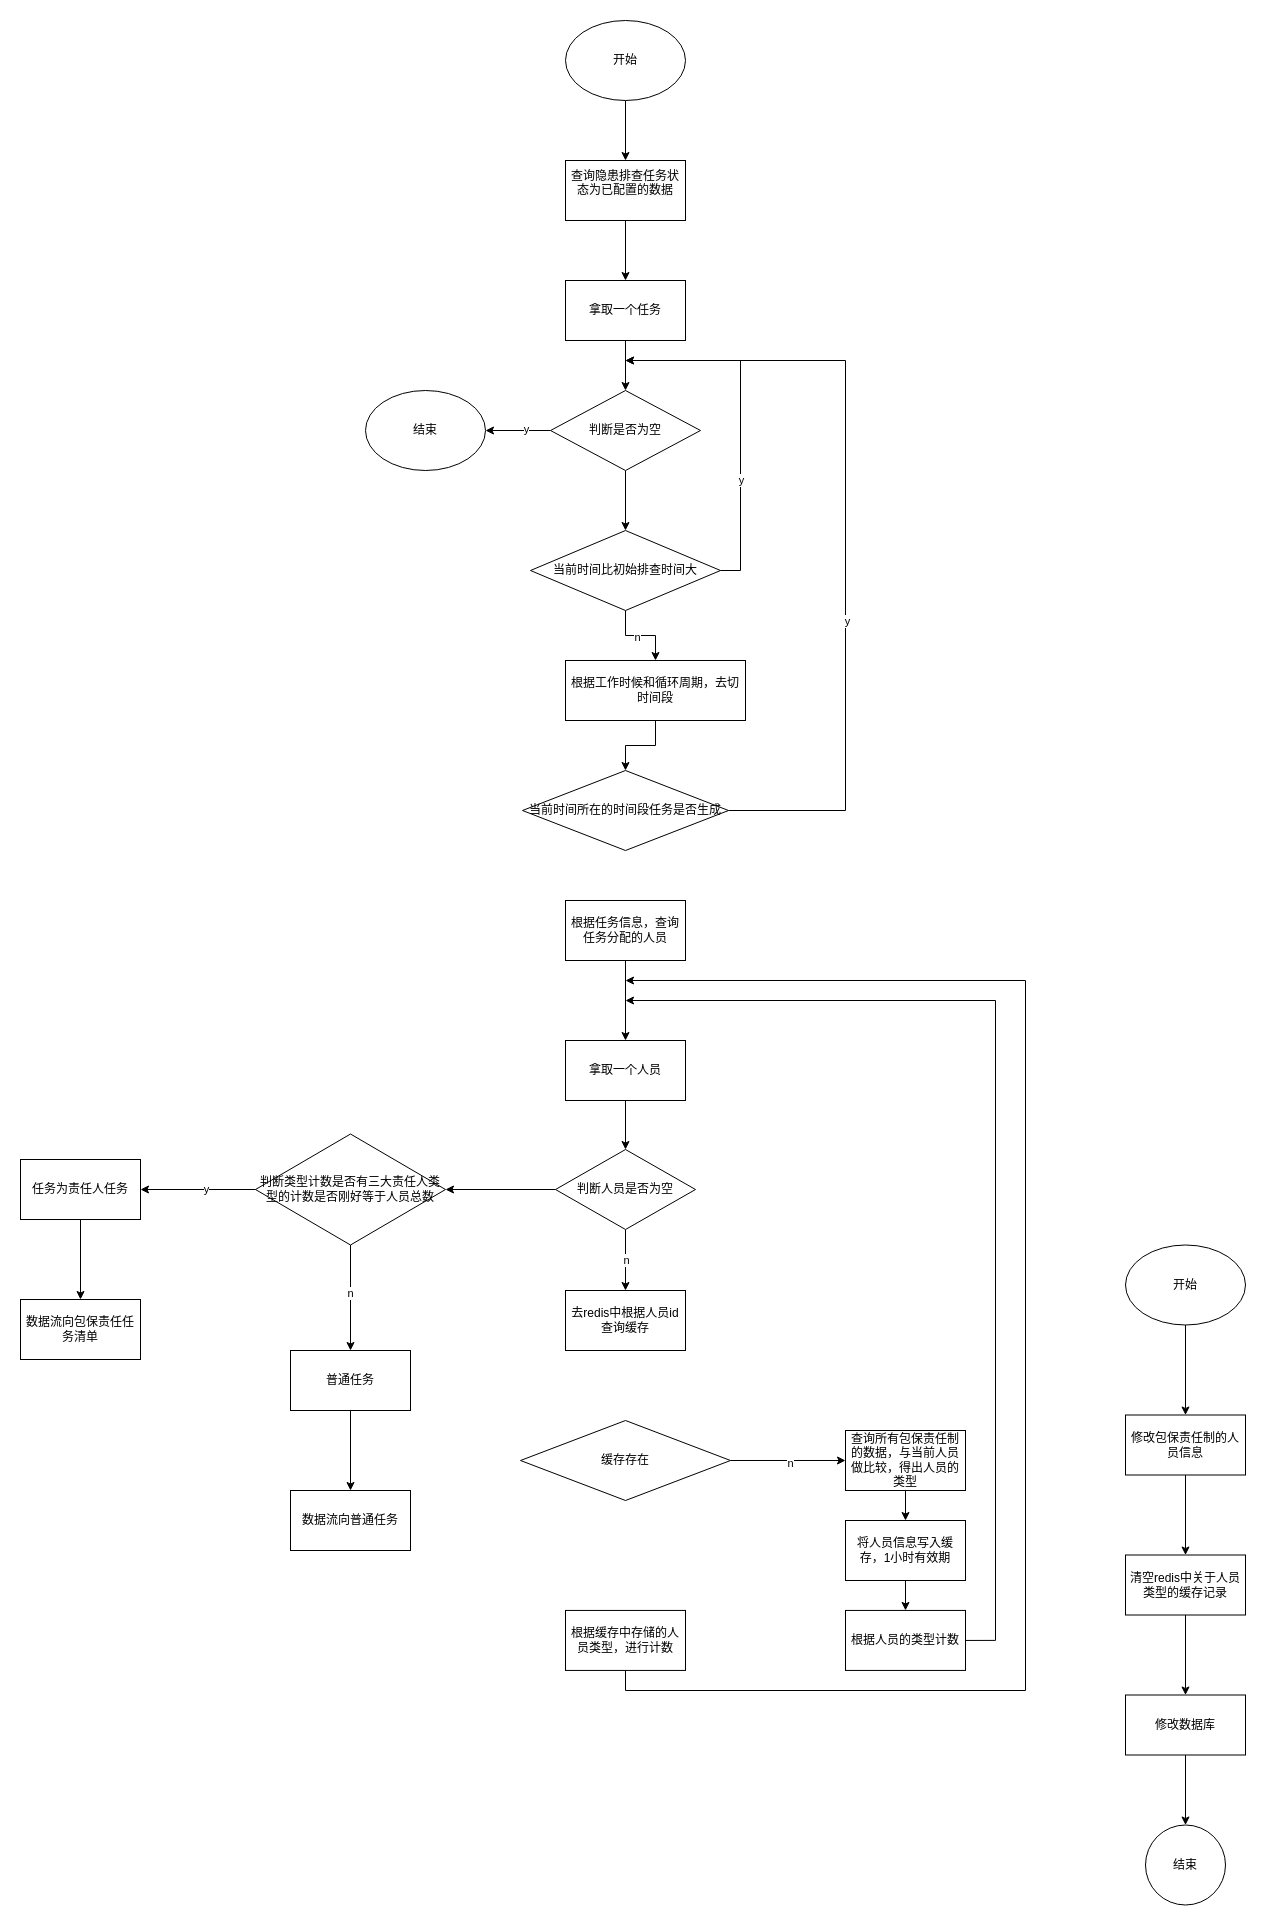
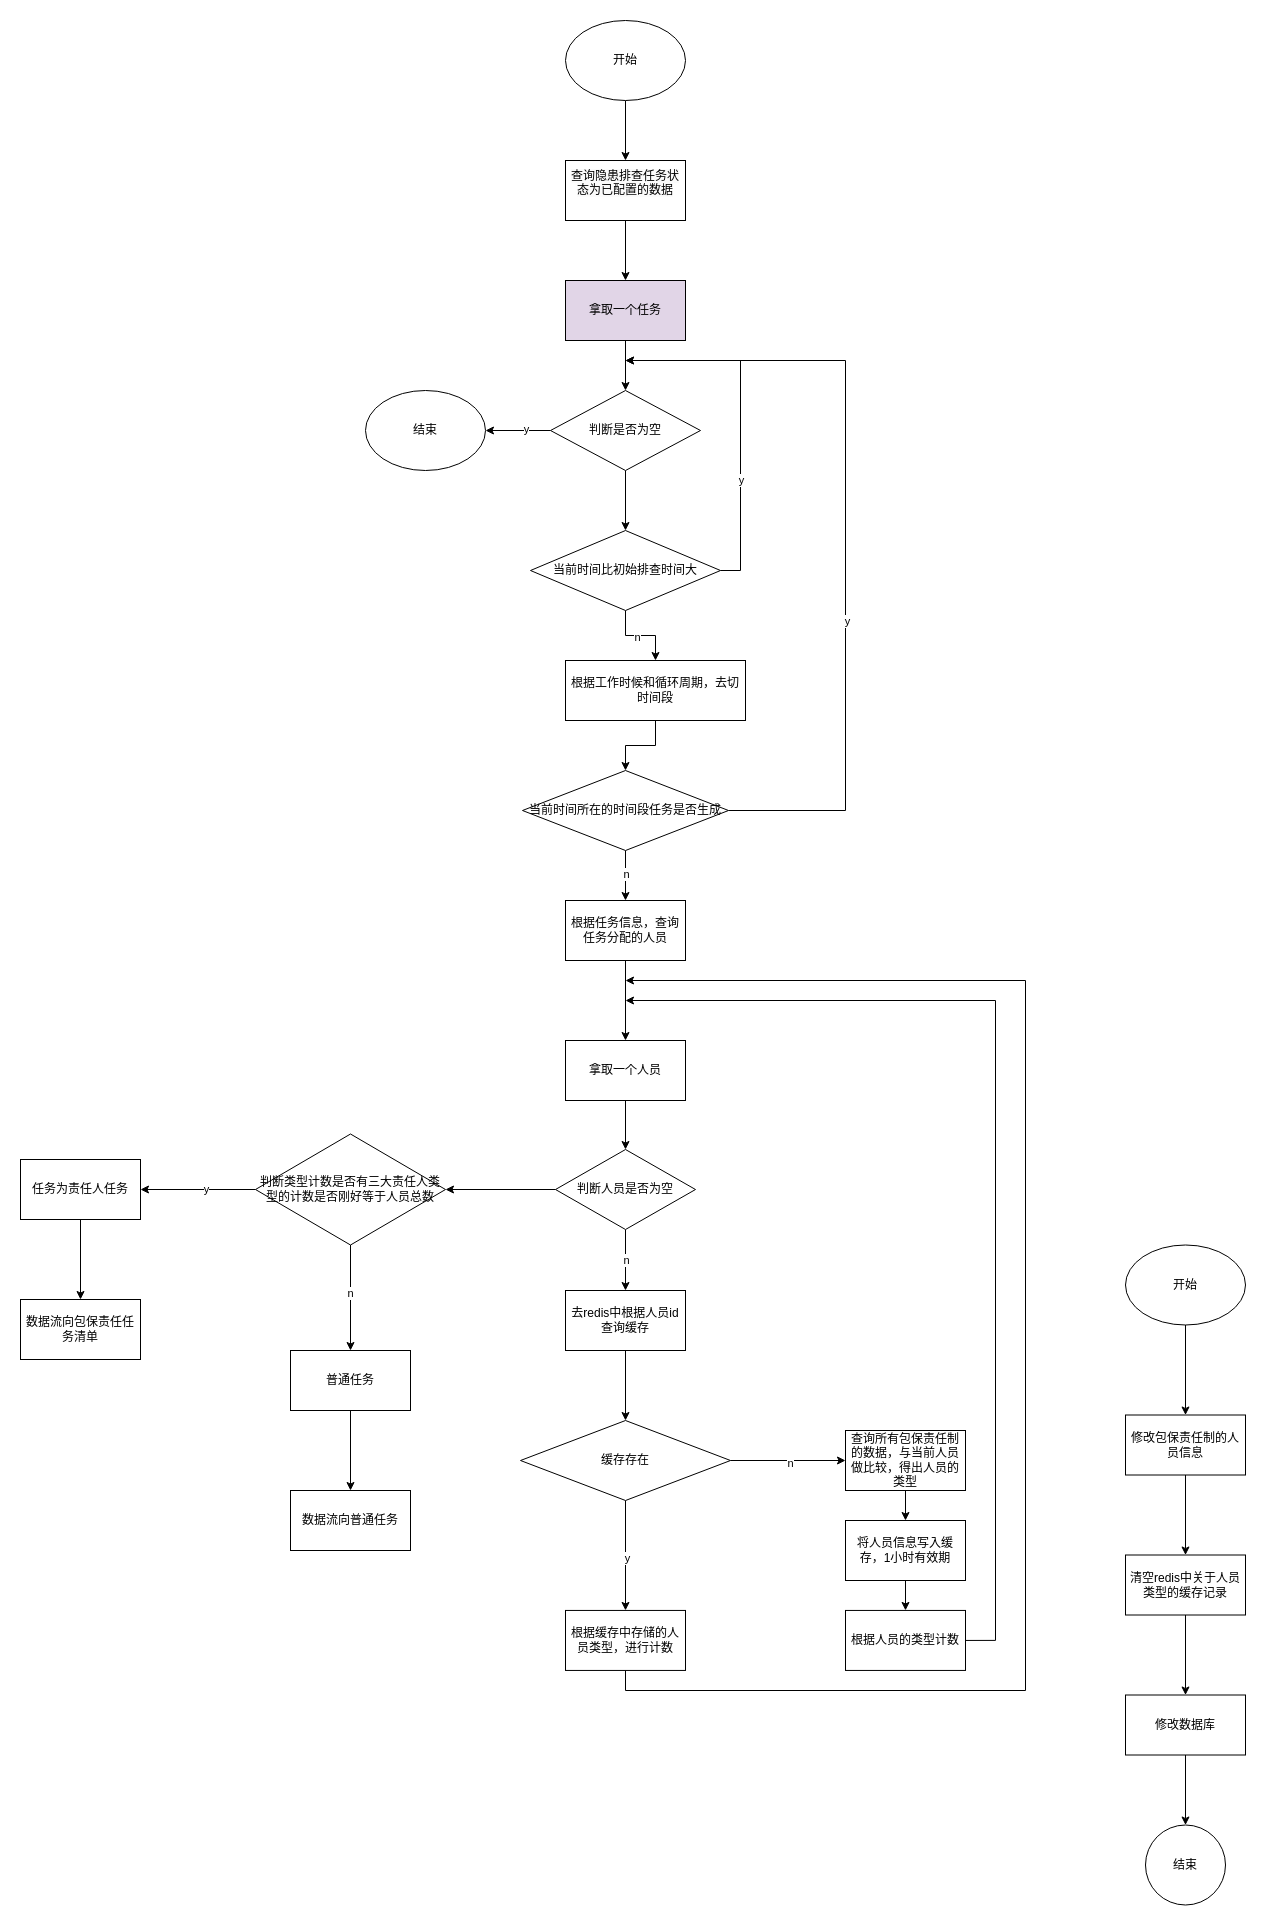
node "拿取一个任务": fillcolor #ffffff -> #e1d5e7
edge "当前时间所在的时间段任务是否生成" -> "根据任务信息，查询任务分配的人员": added, label "n"
edge "去redis中根据人员id查询缓存" -> "缓存存在": added
edge "缓存存在" -> "根据缓存中存储的人员类型，进行计数": added, label "y"
